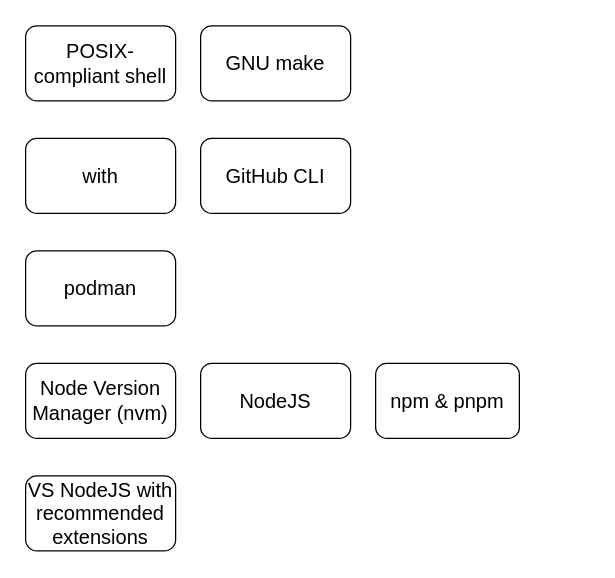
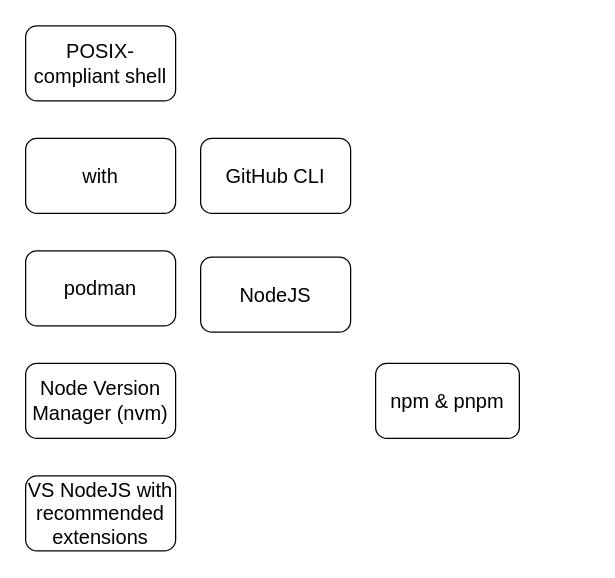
node "GNU make": removed
node "NodeJS": moved (276, 401) -> (276, 294)
